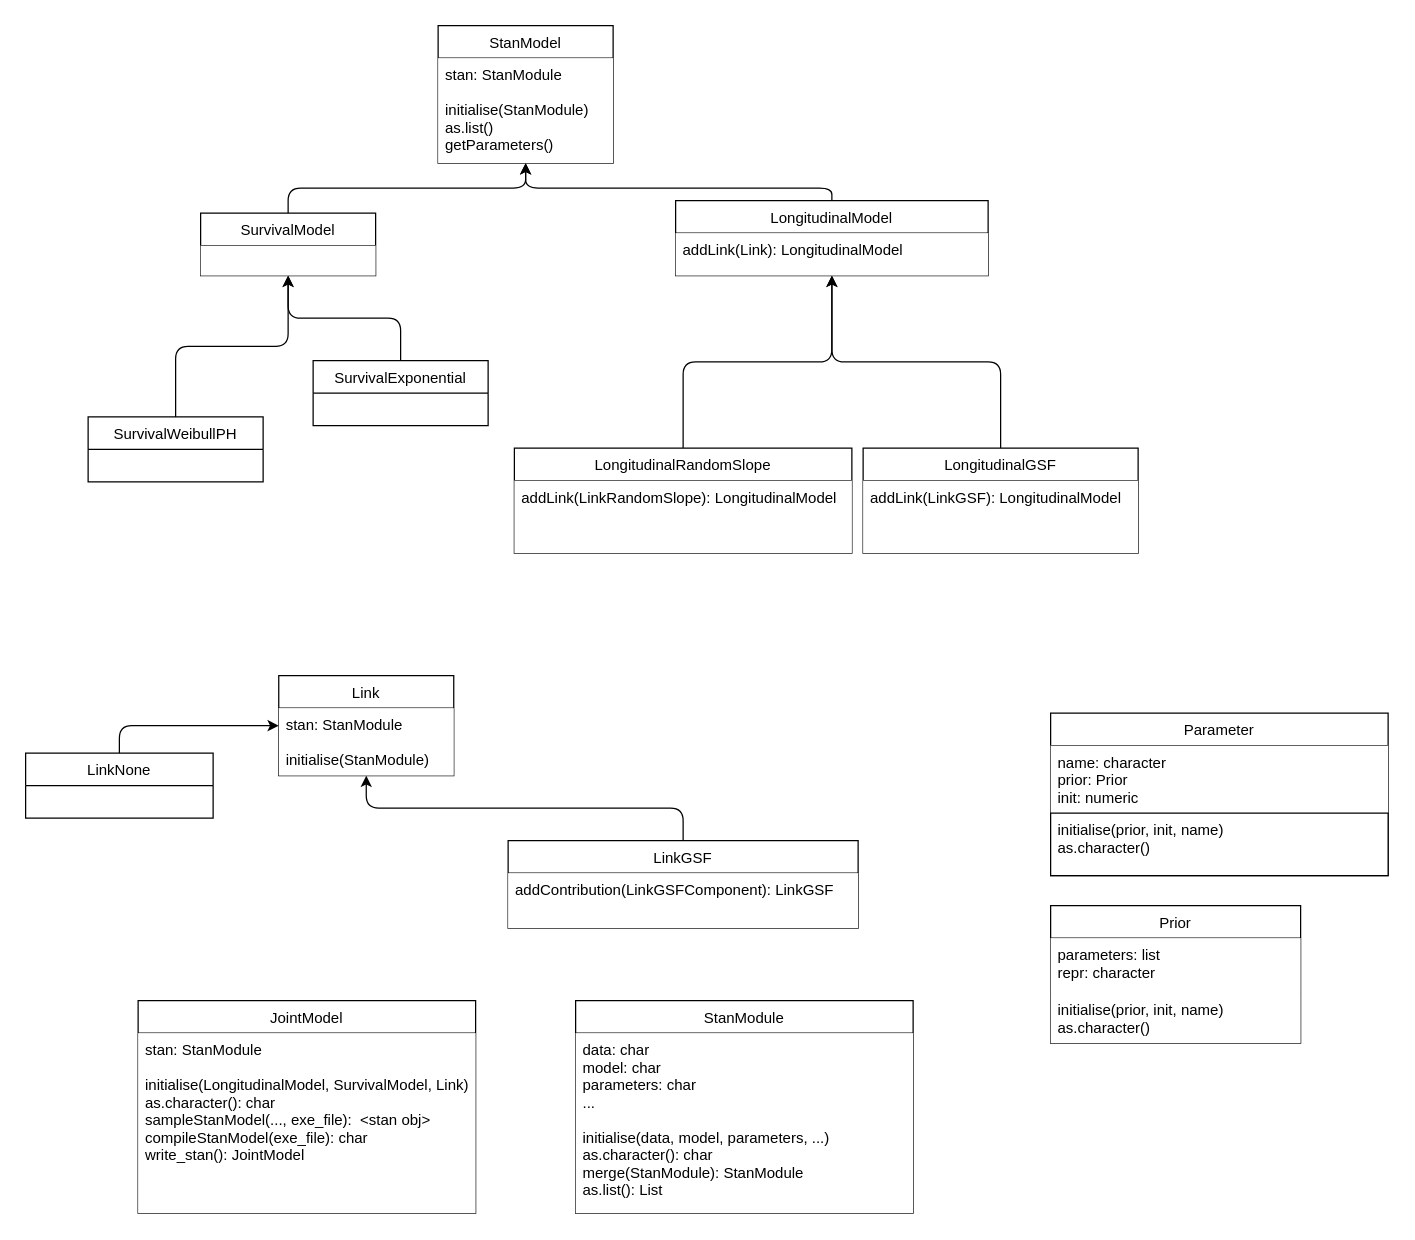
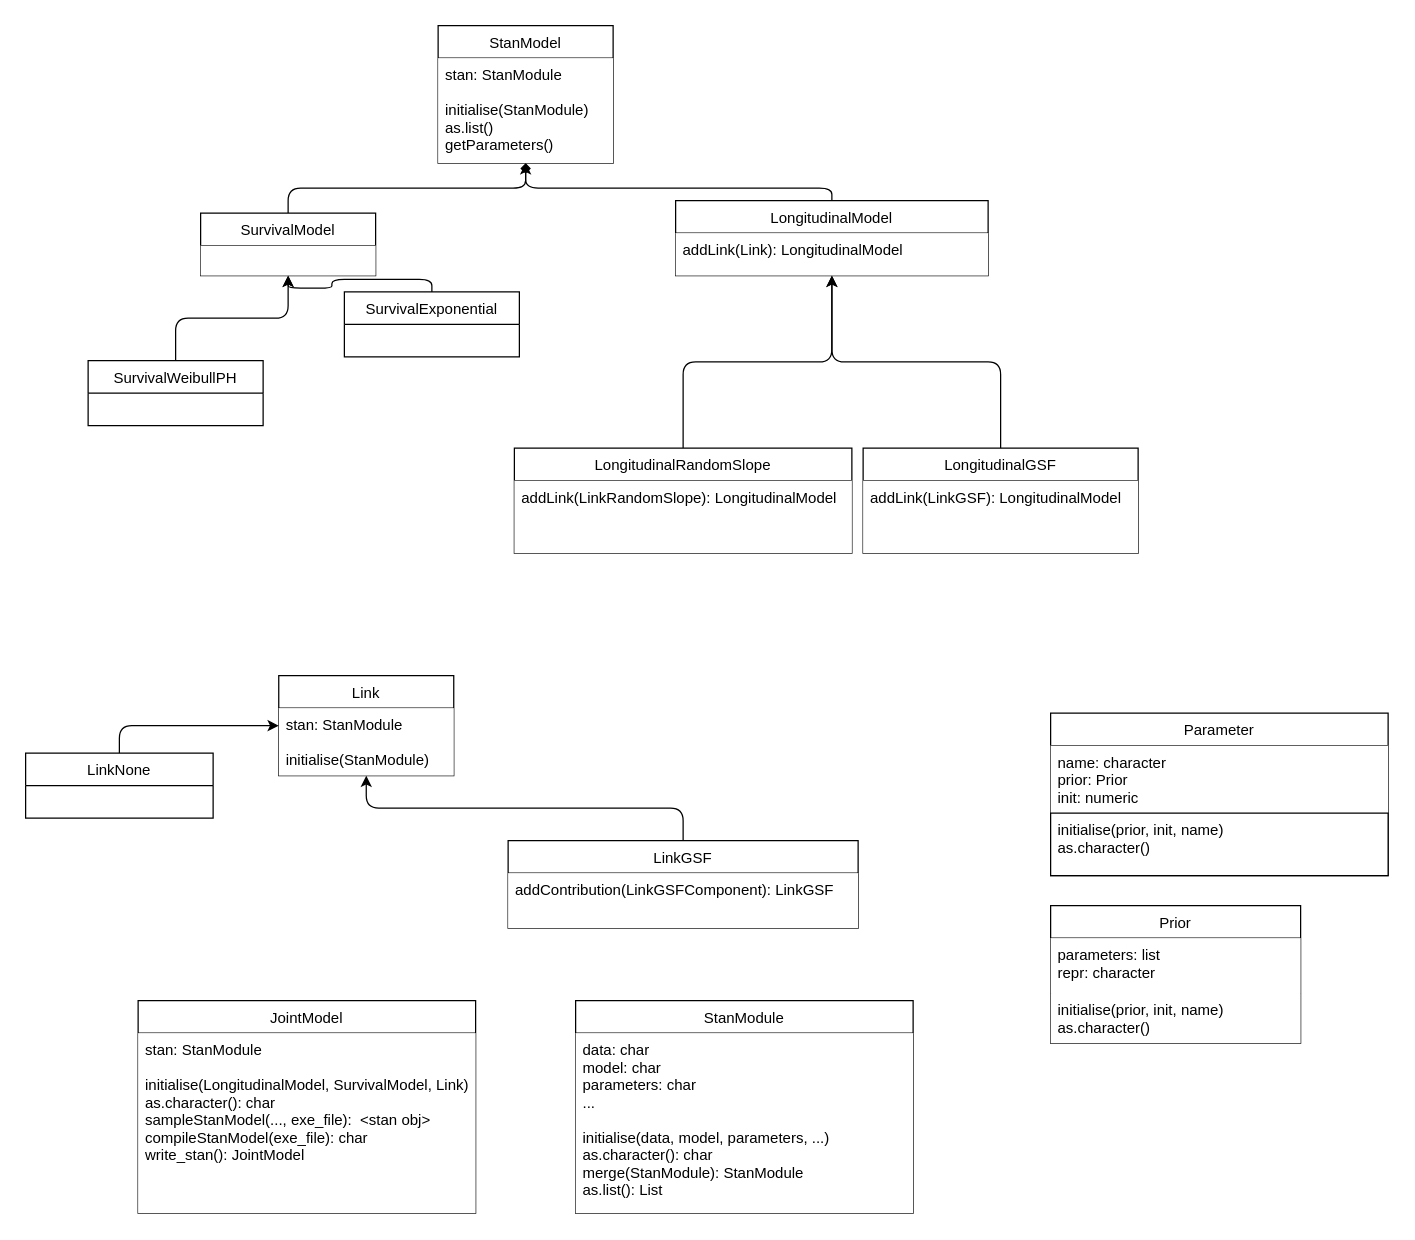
edge "SurvivalModel" -> "StanModel": arrowhead classic -> diamond
node "SurvivalExponential": moved (401, 393) -> (432, 324)
node "SurvivalWeibullPH": moved (176, 449) -> (176, 393)
